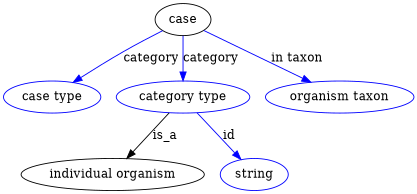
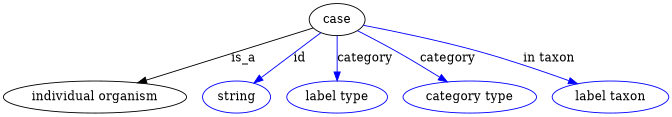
node "case type": label "case type" -> "label type"
node "organism taxon": label "organism taxon" -> "label taxon"
edge "category type" -> "individual organism": now "case" -> "individual organism"
edge "category type" -> "string": now "case" -> "string"
